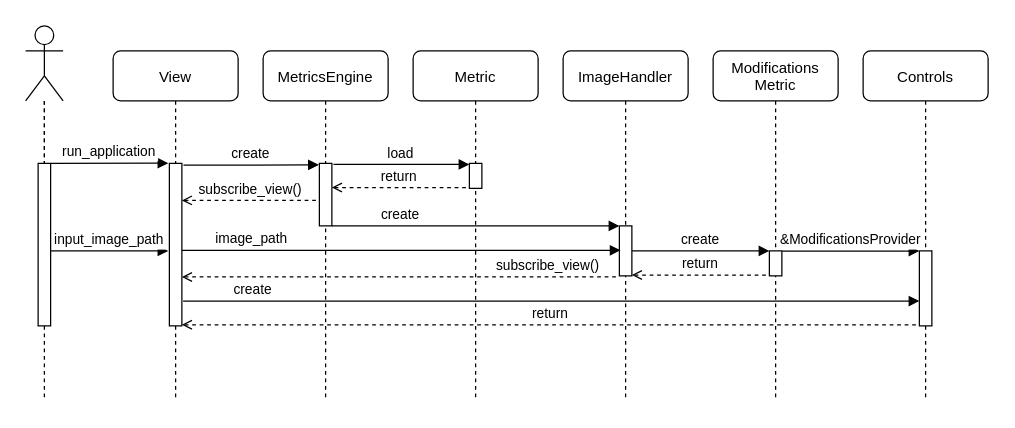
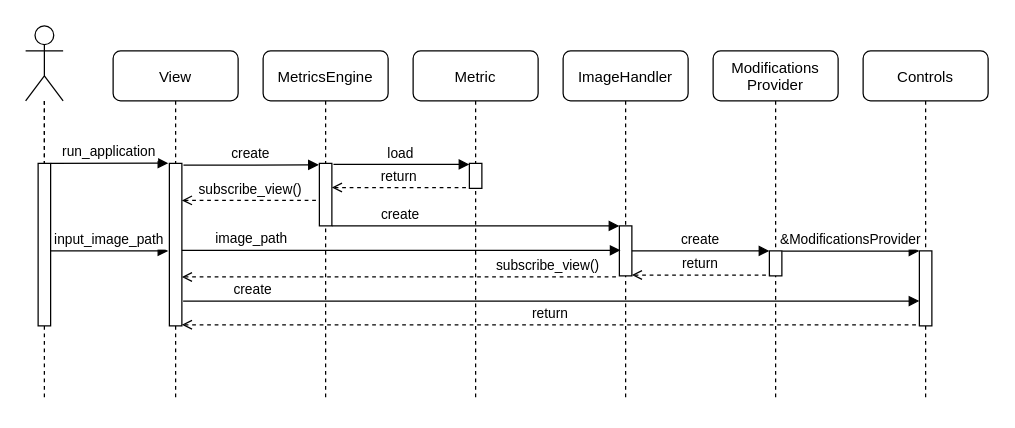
node "Modifications Metric": label "Modifications Metric" -> "Modifications Provider"
